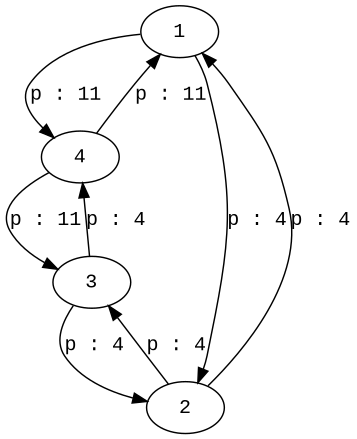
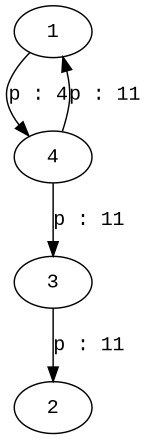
edge "1" -> "4": label "p : 11" -> "p : 4"
edge "1" -> "2": removed, label "p : 4"
edge "3" -> "4": removed, label "p : 4"
edge "2" -> "1": removed, label "p : 4"
edge "3" -> "2": label "p : 4" -> "p : 11"
edge "2" -> "3": removed, label "p : 4"
